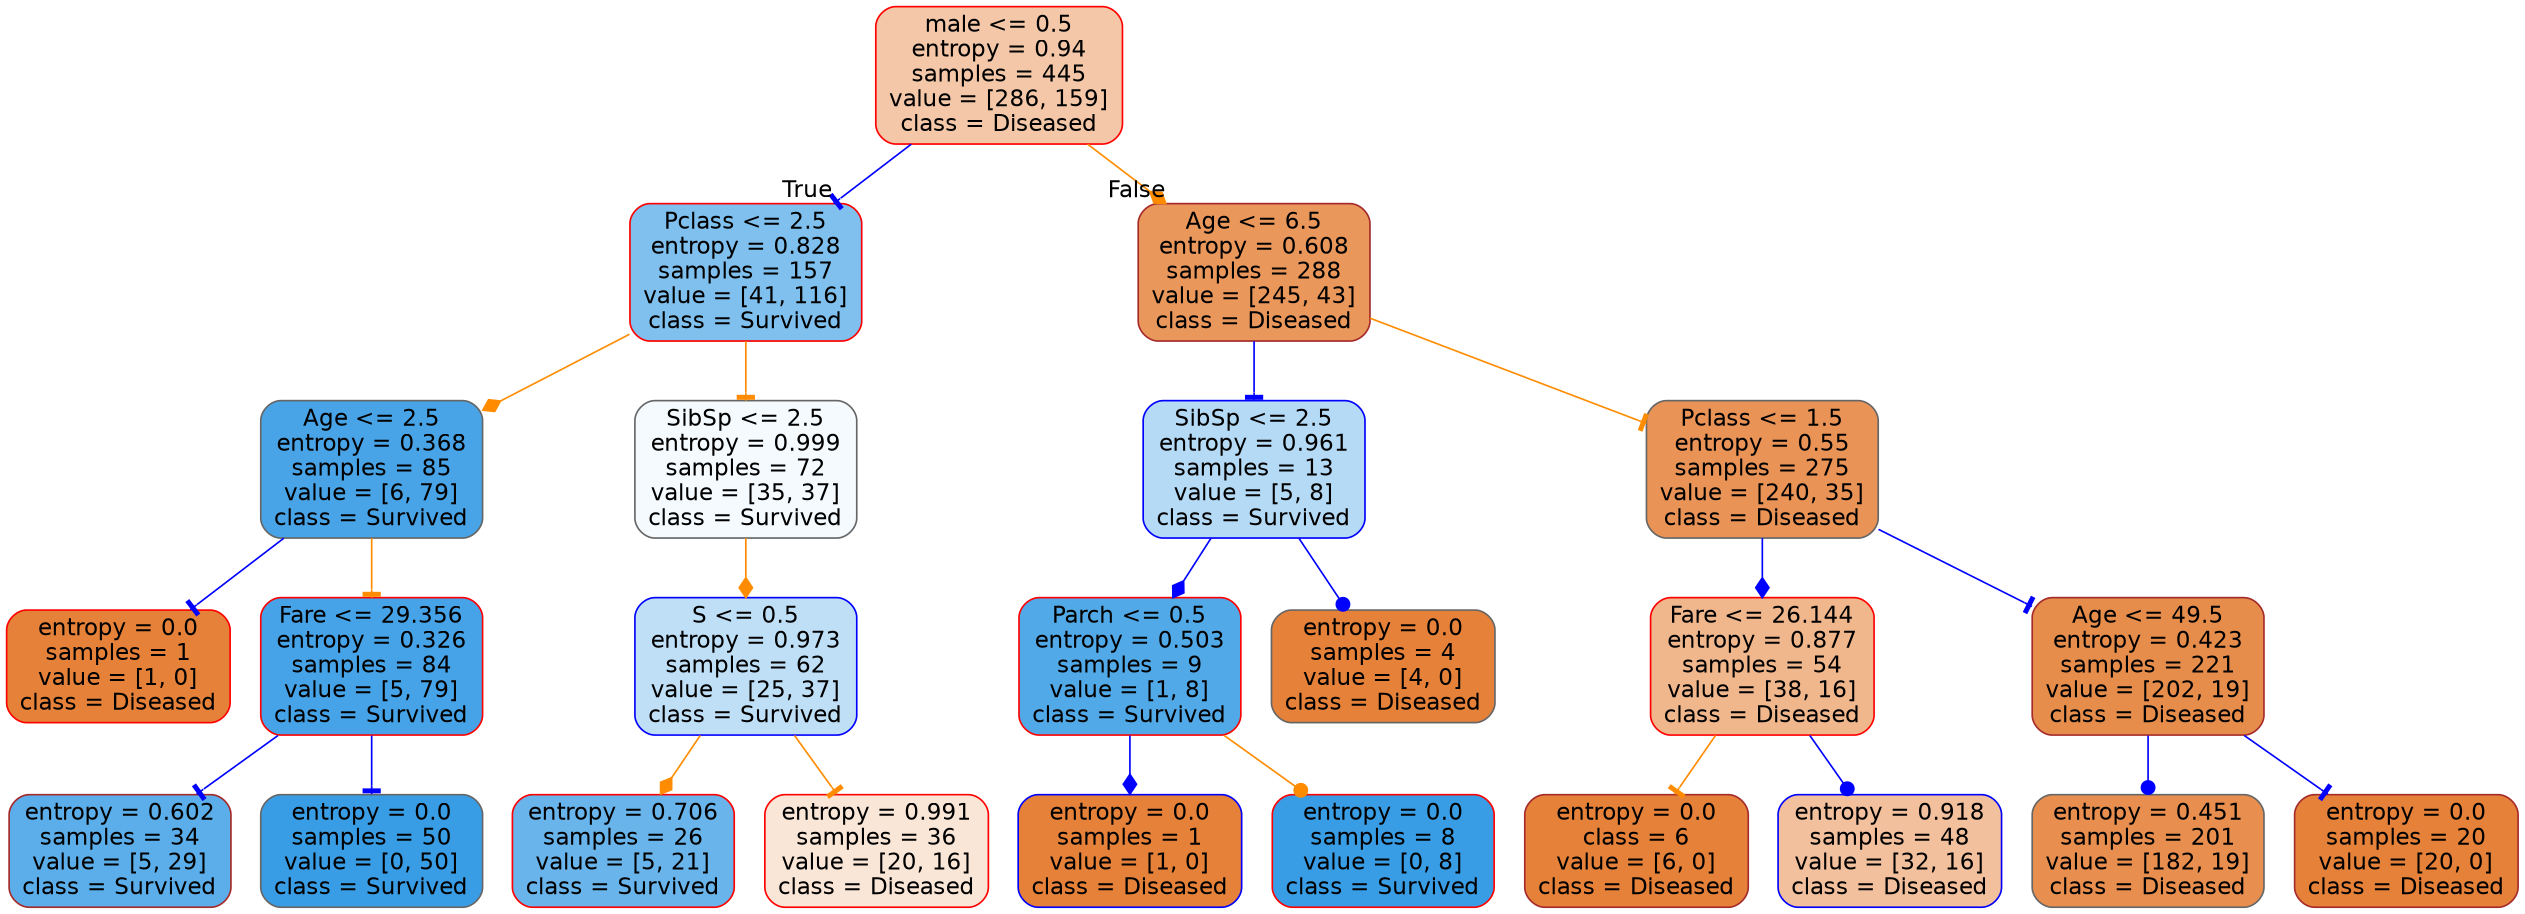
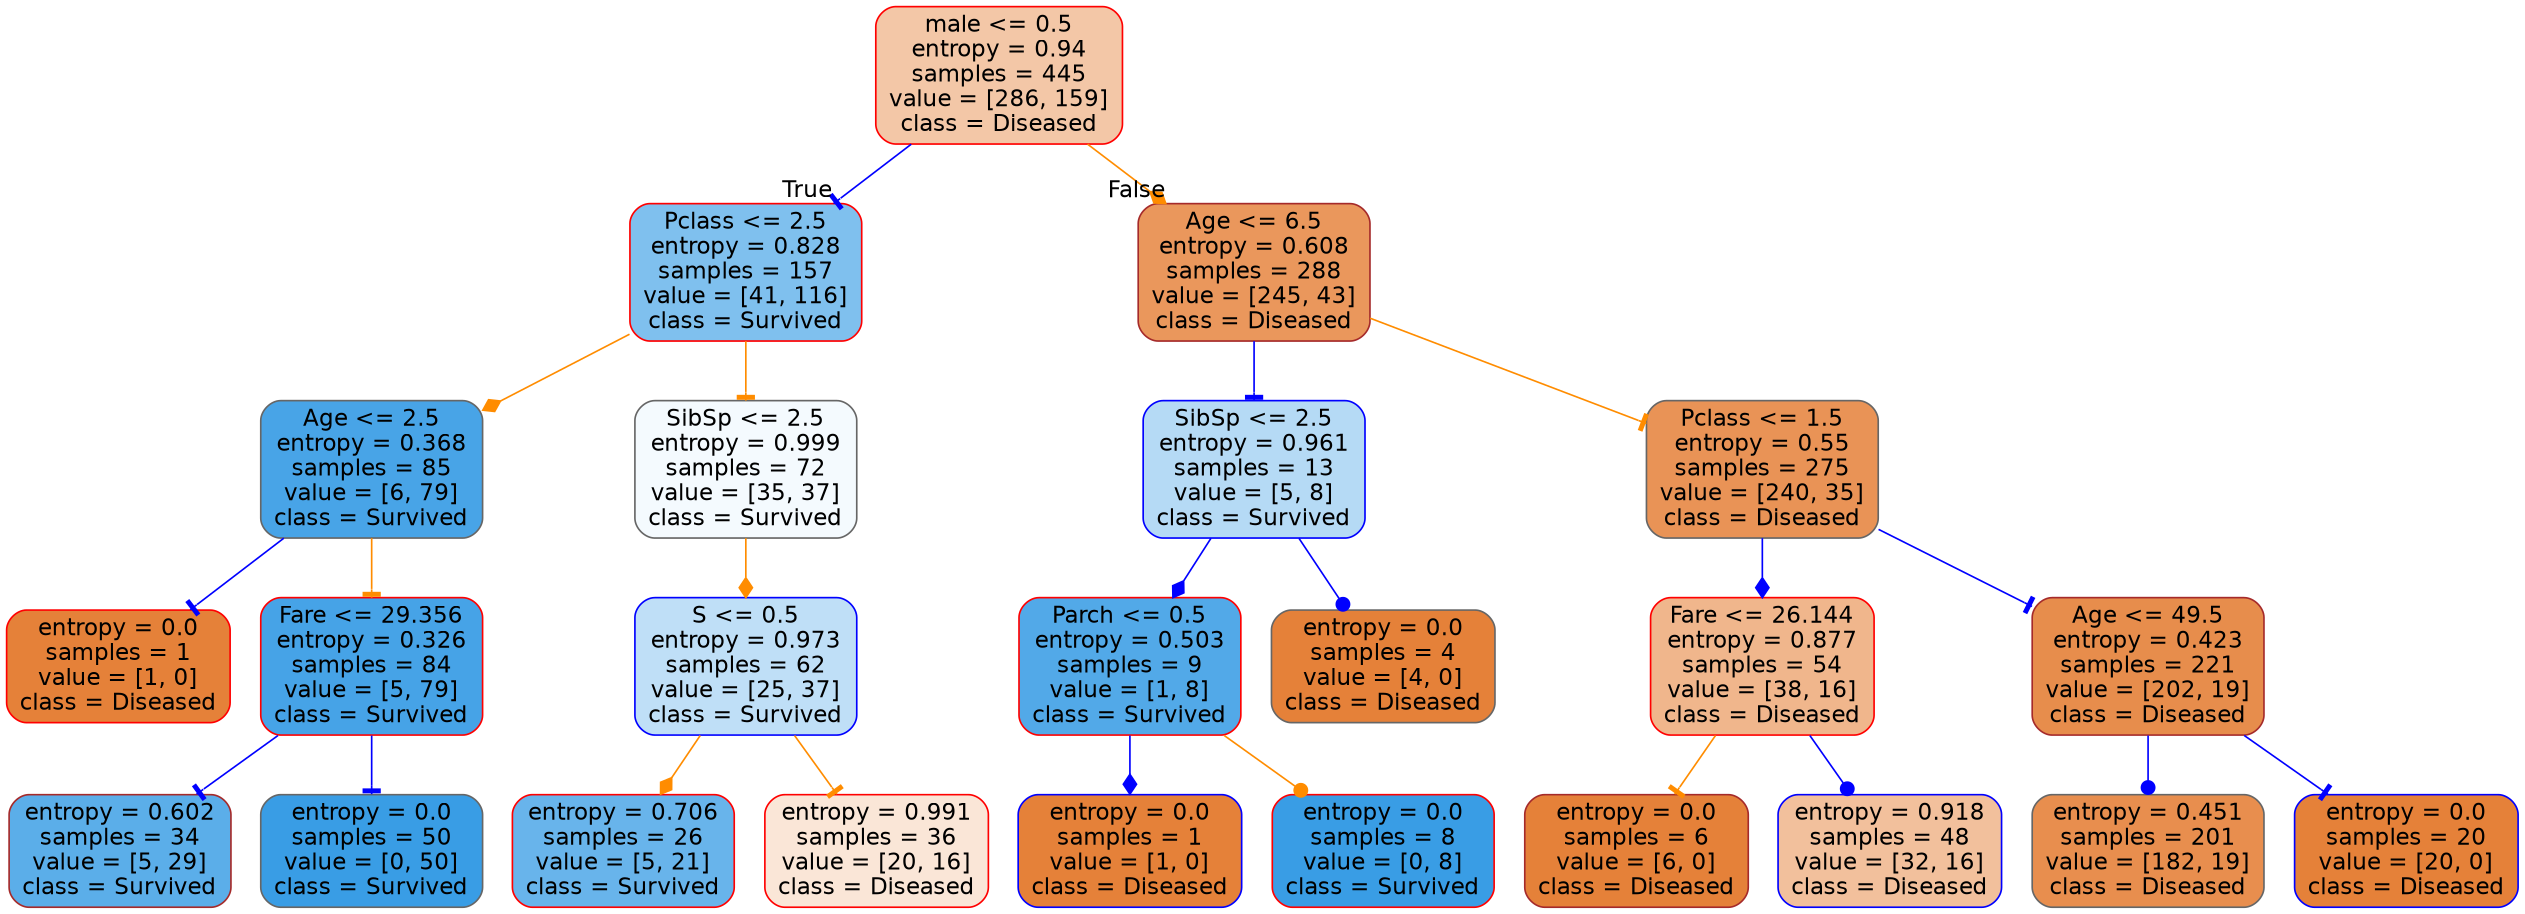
node "entropy = 0.0 class = 6 value = [6, 0] class = Diseased": label "entropy = 0.0 class = 6 value = [6, 0] class = Diseased" -> "entropy = 0.0 samples = 6 value = [6, 0] class = Diseased"
node "entropy = 0.0 samples = 20 value = [20, 0] class = Diseased": color brown -> blue
